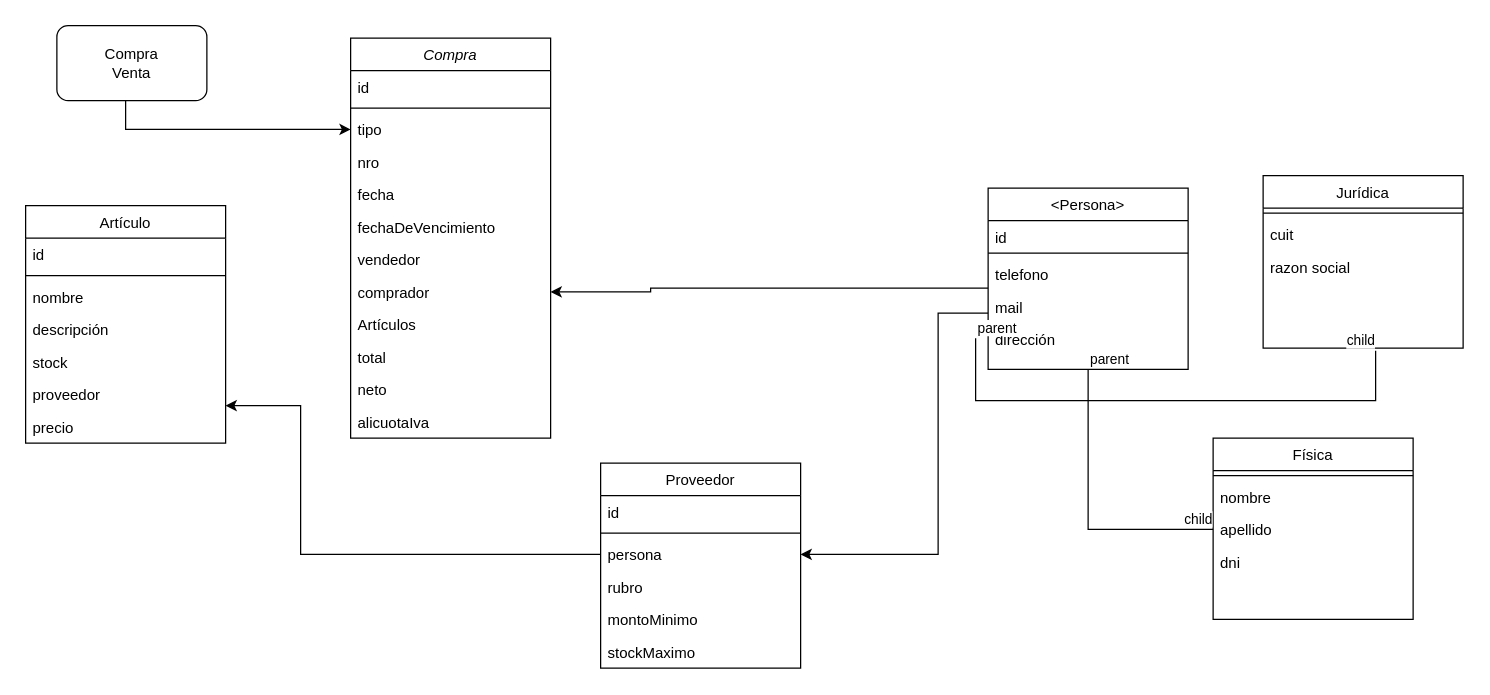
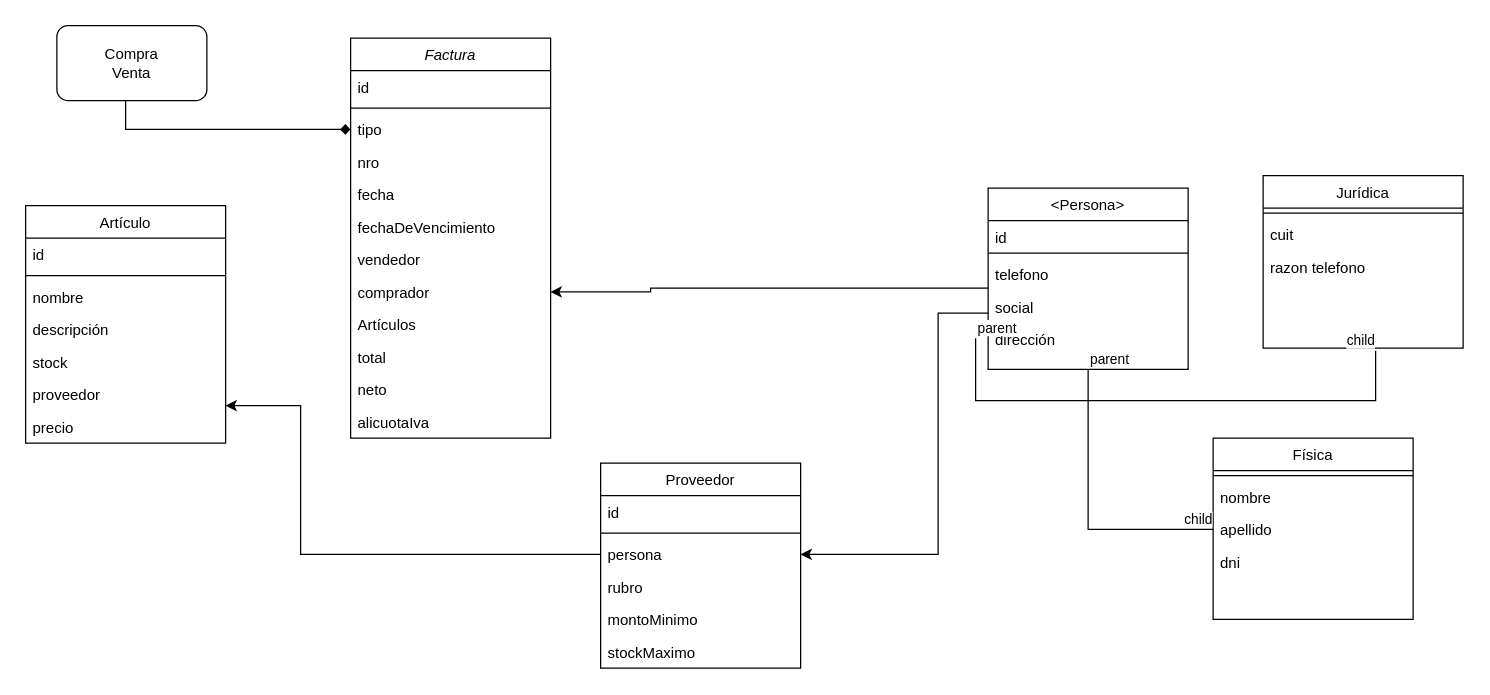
node "Compra": label "Compra" -> "Factura"
edge "Compra Venta" -> "tipo": arrowhead classic -> diamond
node "razon social": label "razon social" -> "razon telefono"
node "mail": label "mail" -> "social"
